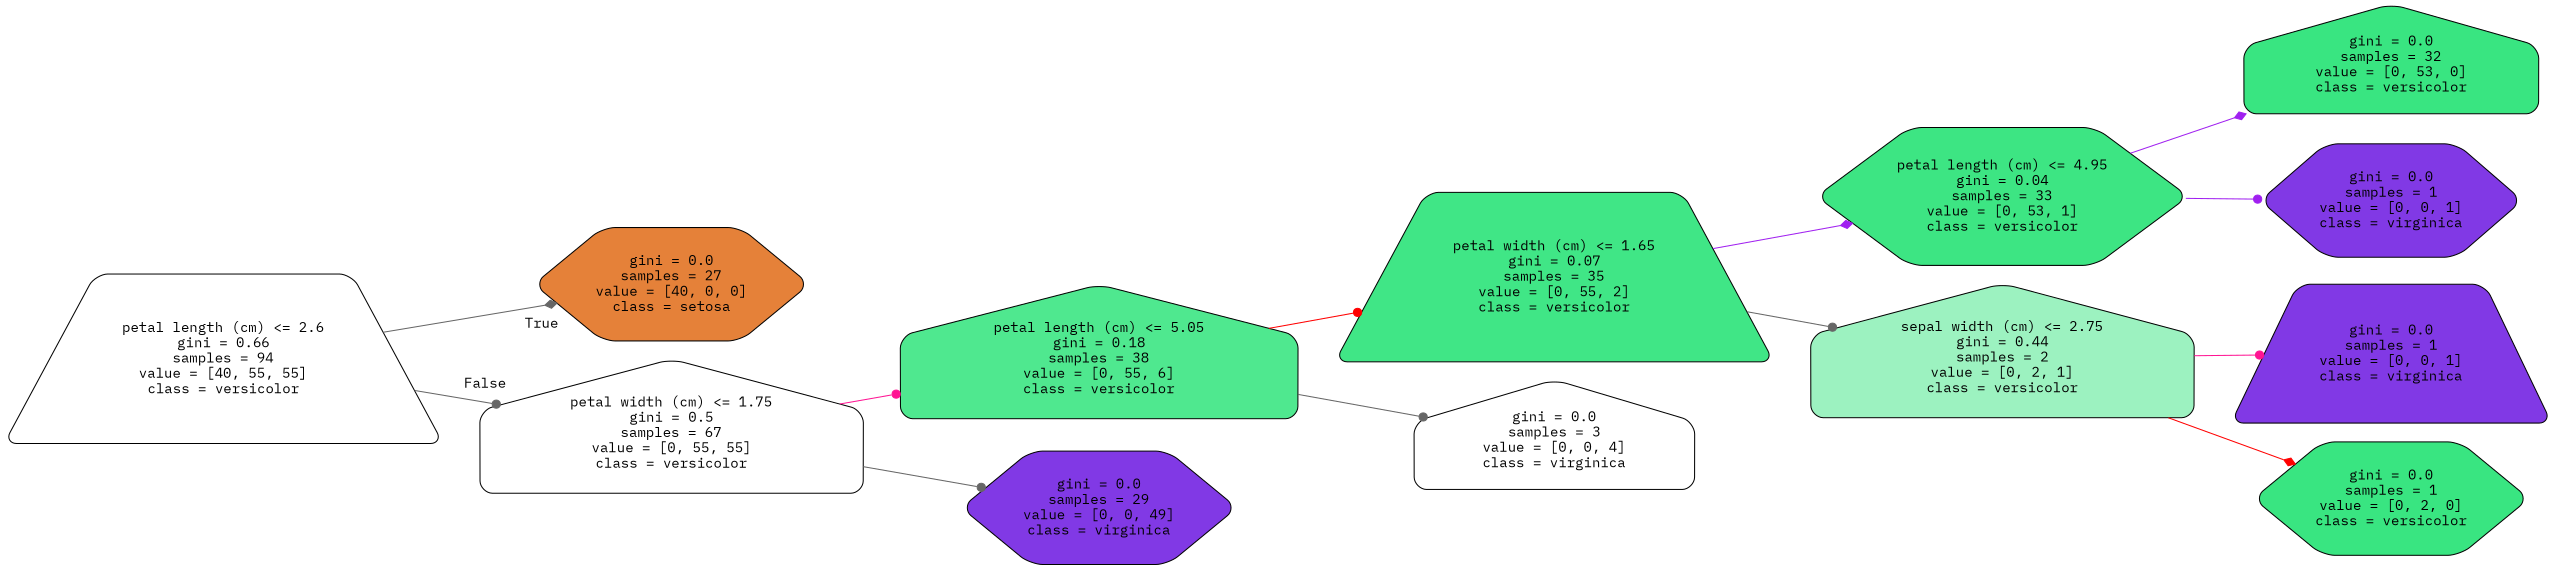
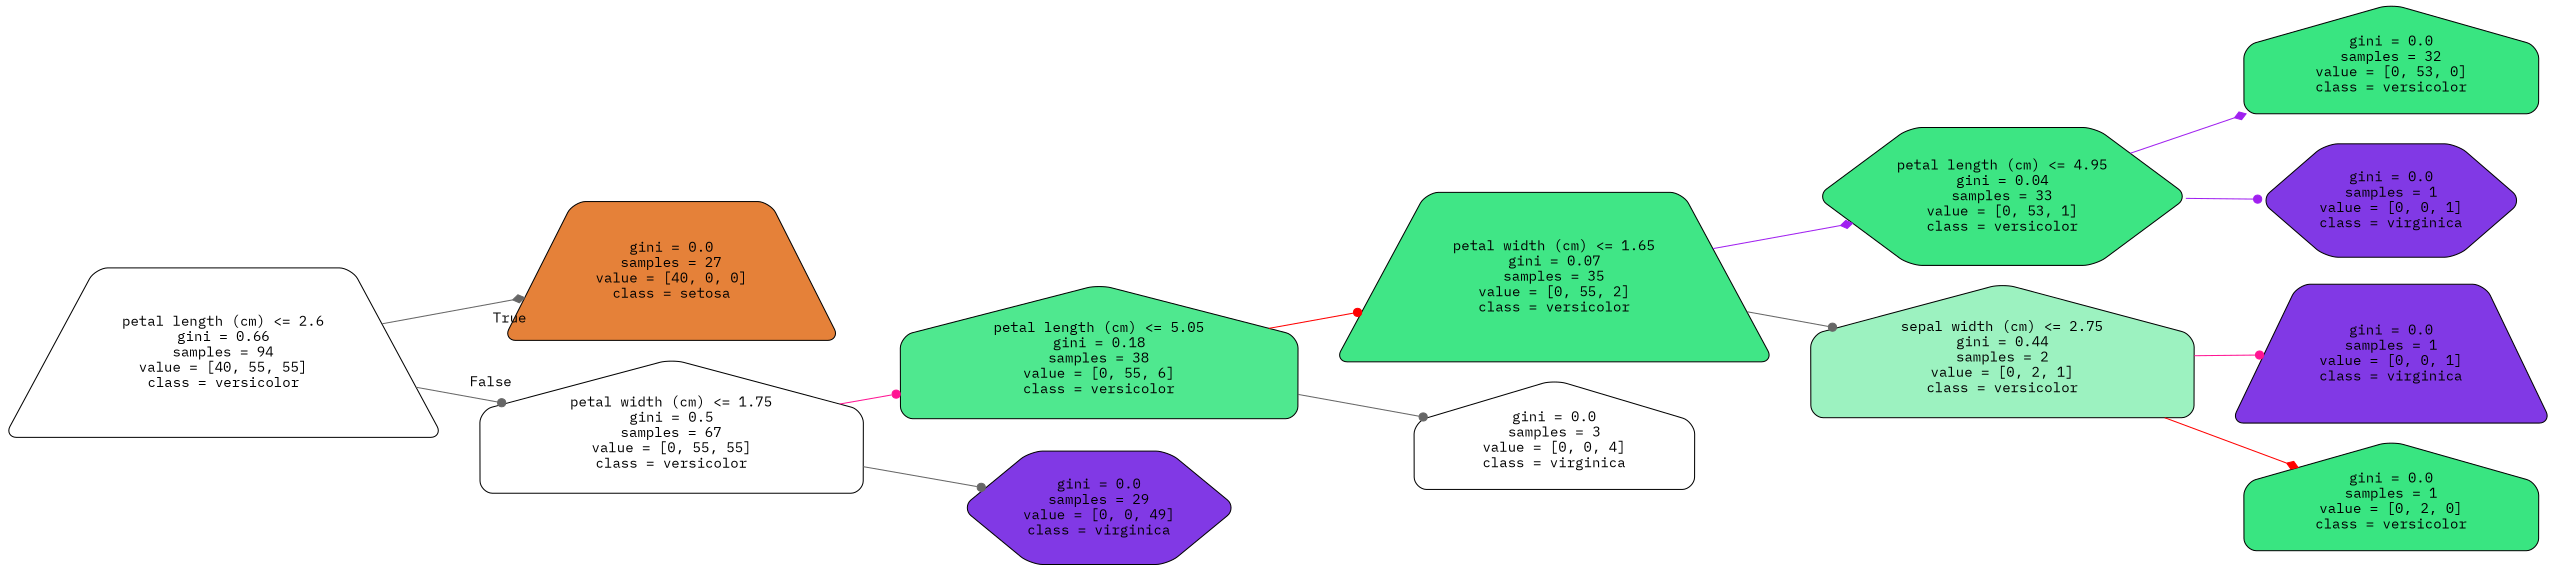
node "gini = 0.0 samples = 27 value = [40, 0, 0] class = setosa": shape hexagon -> trapezium
node "gini = 0.0 samples = 1 value = [0, 2, 0] class = versicolor": shape hexagon -> house
